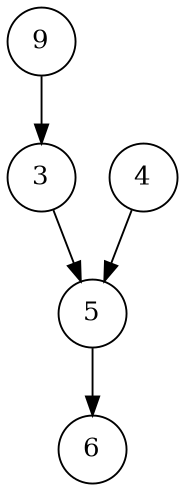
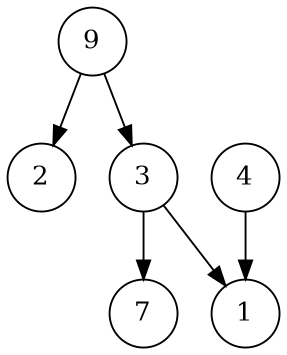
node "2": added
node "5": label "5" -> "1"
node "7": added
node "6": removed
